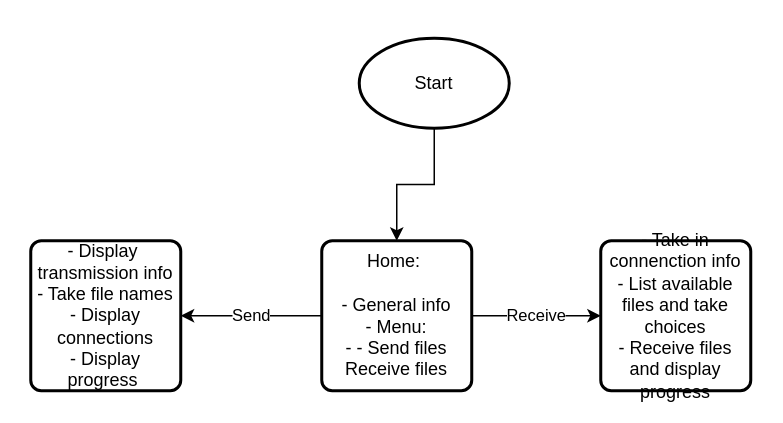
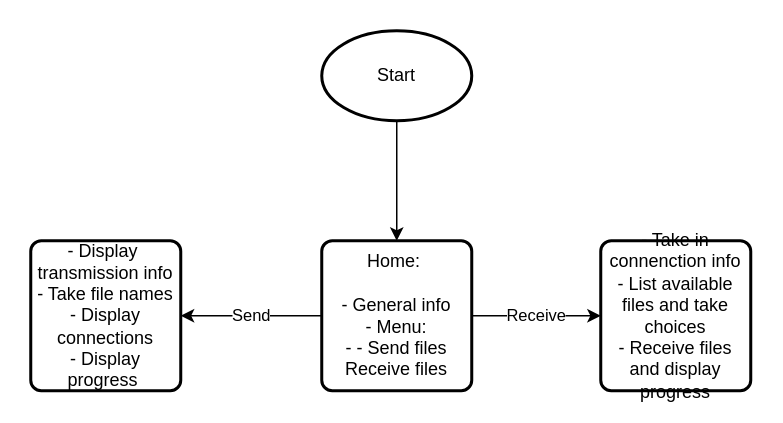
node "Start": moved (434, 83) -> (397, 76)
